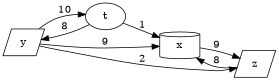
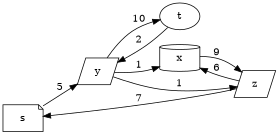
edge "t" -> "y": label "8" -> "2"
edge "t" -> "x": removed, label "1"
edge "y" -> "x": label "9" -> "1"
edge "y" -> "z": label "2" -> "1"
edge "z" -> "x": label "8" -> "6"
node "s": added
